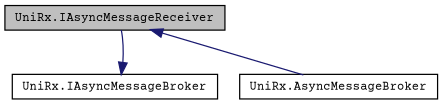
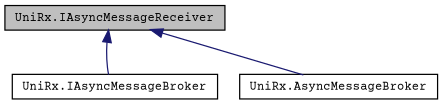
edge "UniRx.IAsyncMessageReceiver" -> "UniRx.IAsyncMessageBroker": reversed
